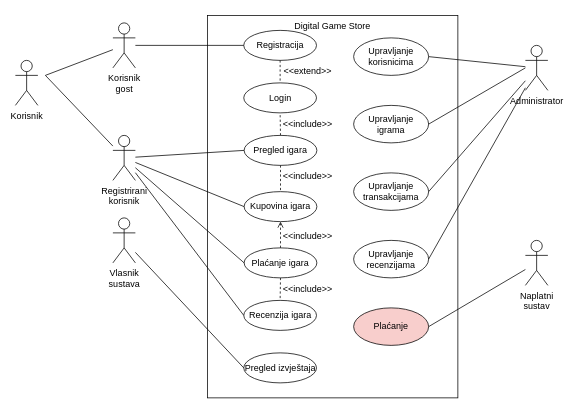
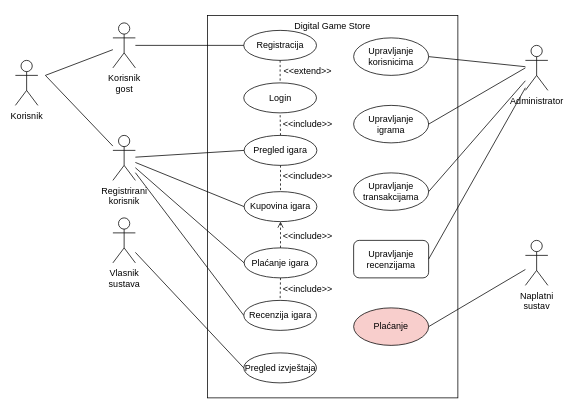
node "Upravljanje recenzijama": shape ellipse -> rounded rectangle
